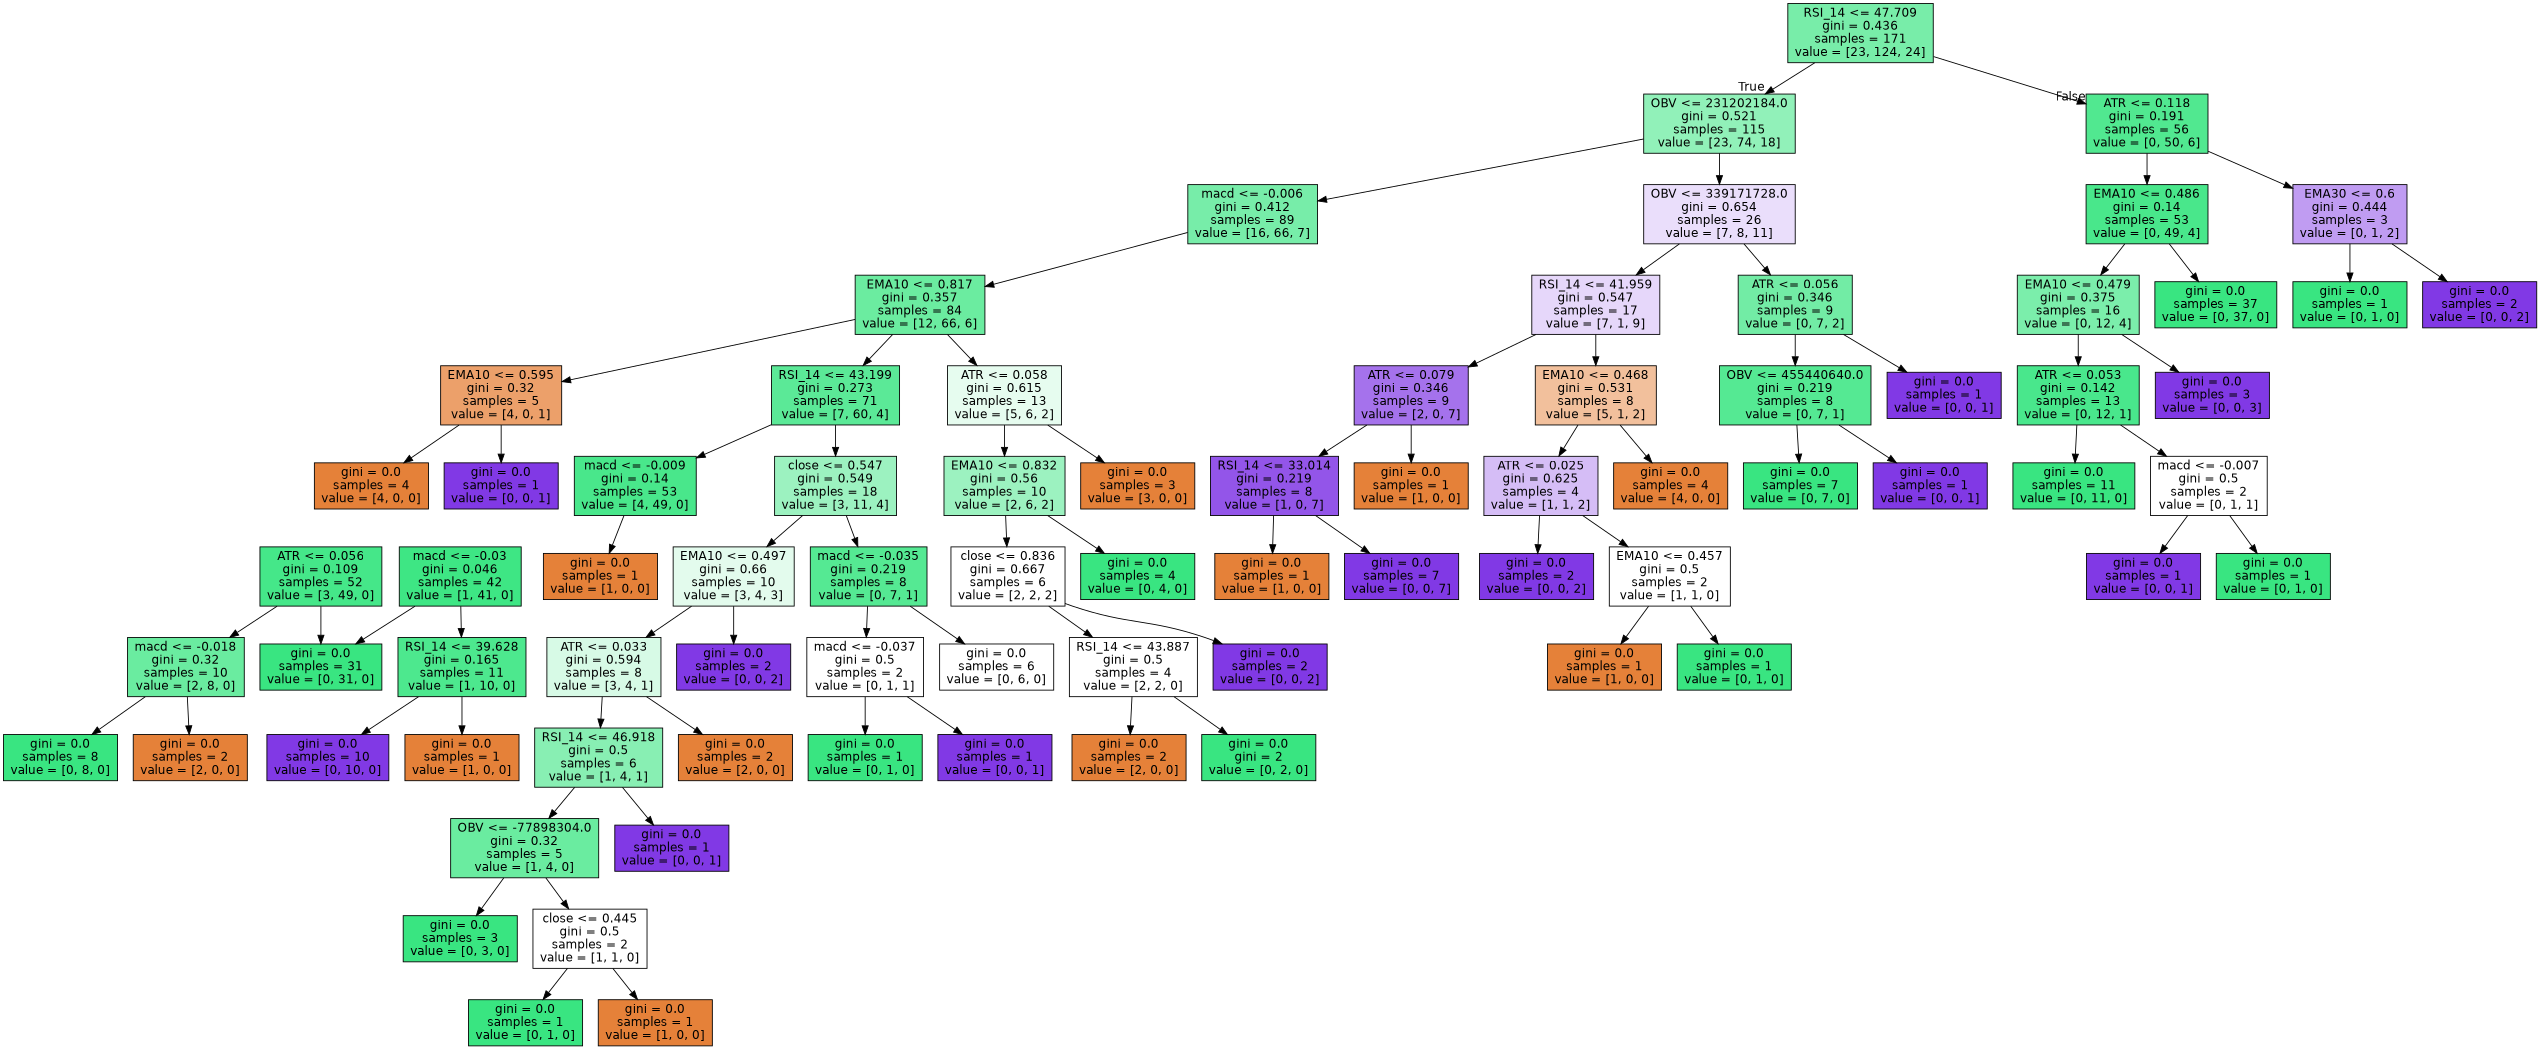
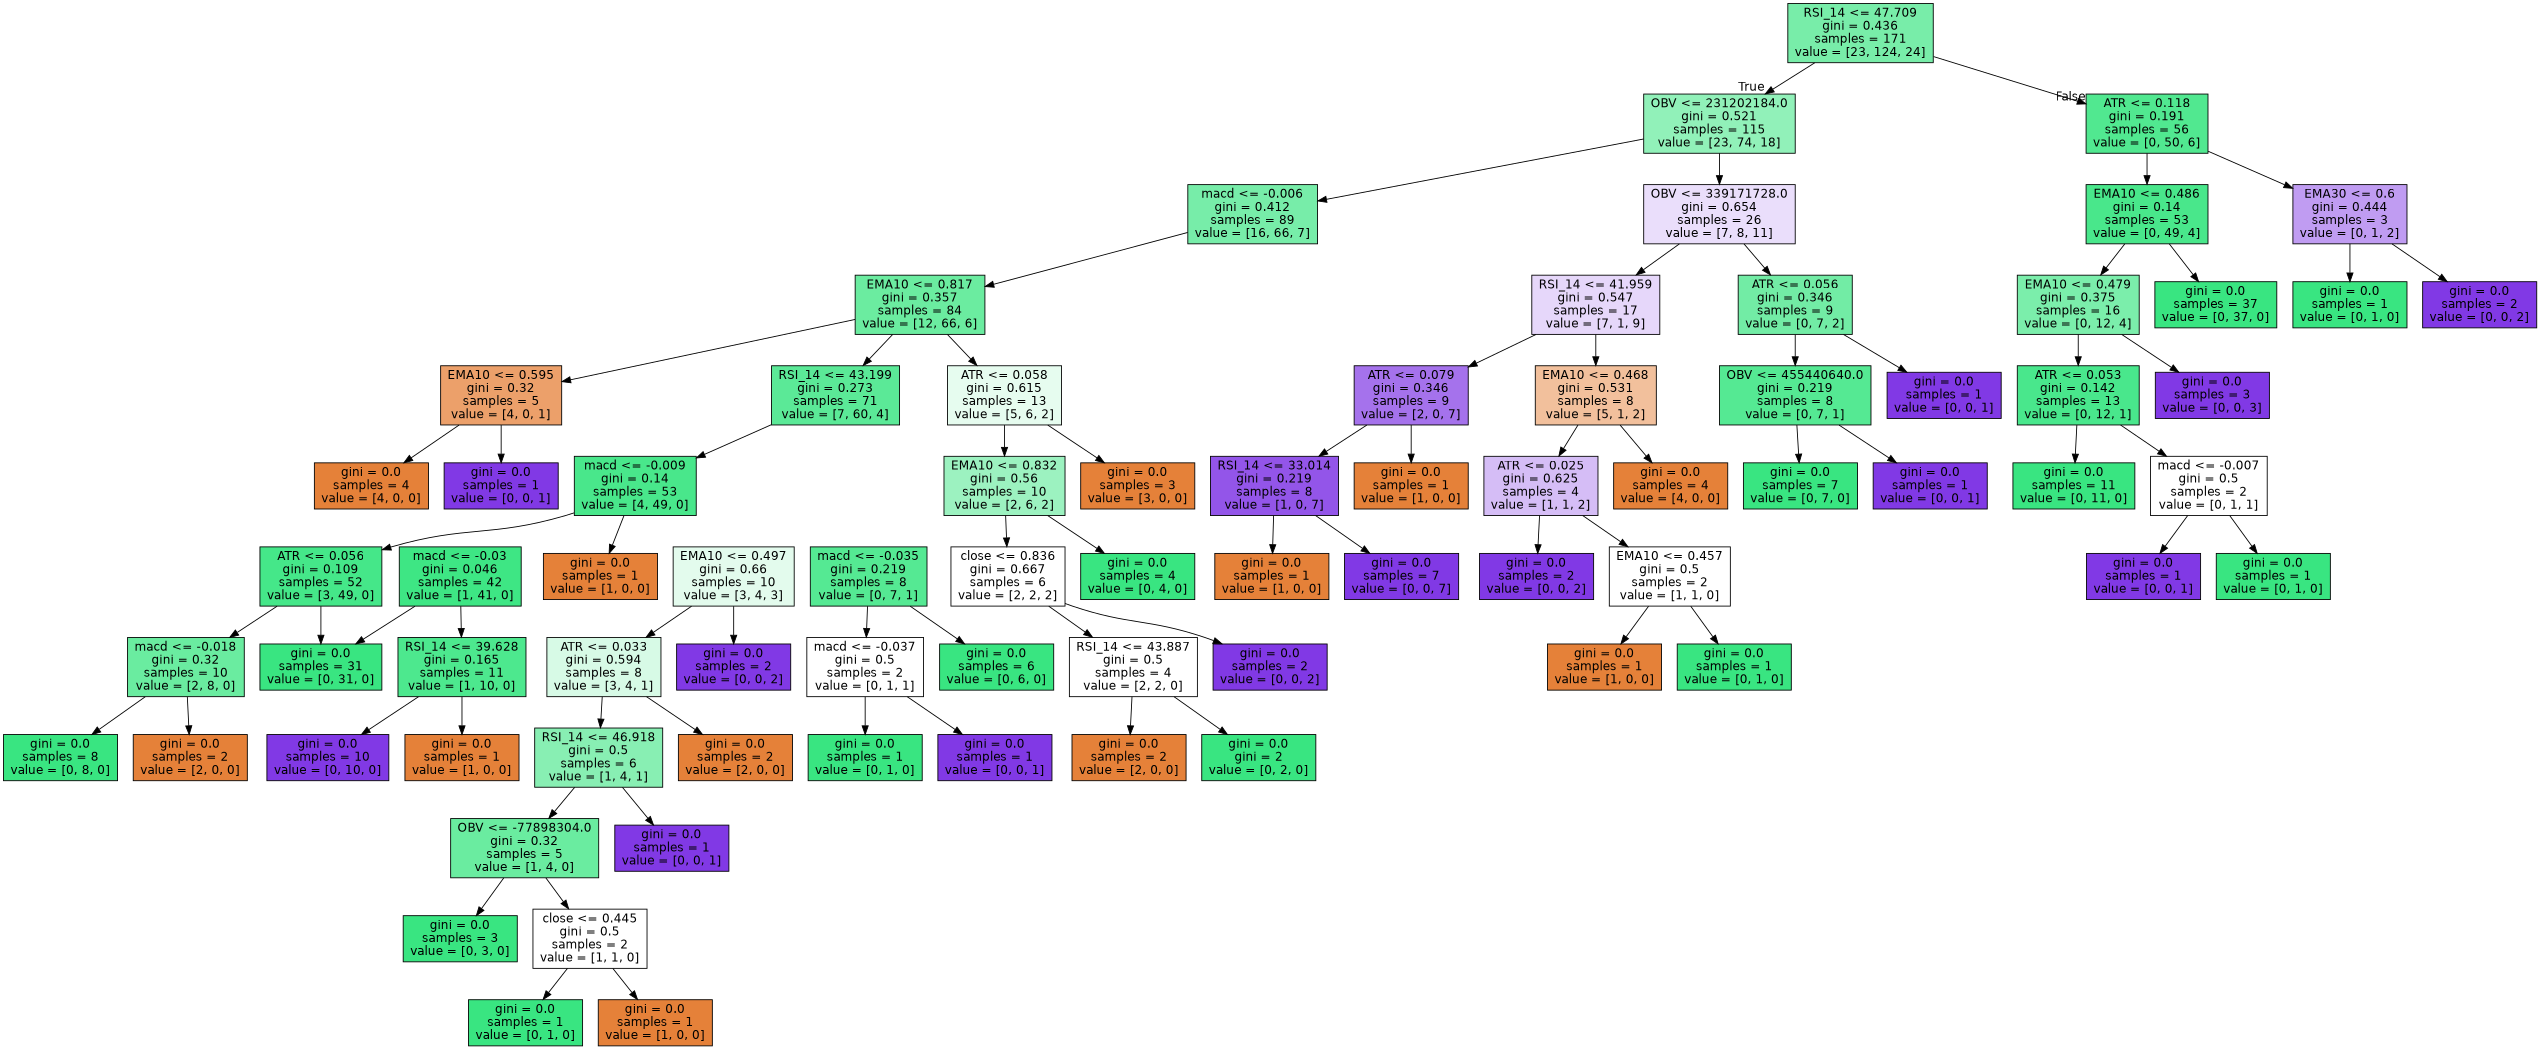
node "close <= 0.547 gini = 0.549 samples = 18 value = [3, 11, 4]": removed
edge "macd <= -0.009 gini = 0.14 samples = 53 value = [4, 49, 0]" -> "ATR <= 0.056 gini = 0.109 samples = 52 value = [3, 49, 0]": added
node "gini = 0.0 samples = 6 value = [0, 6, 0]": fillcolor #ffffff -> #39e581
